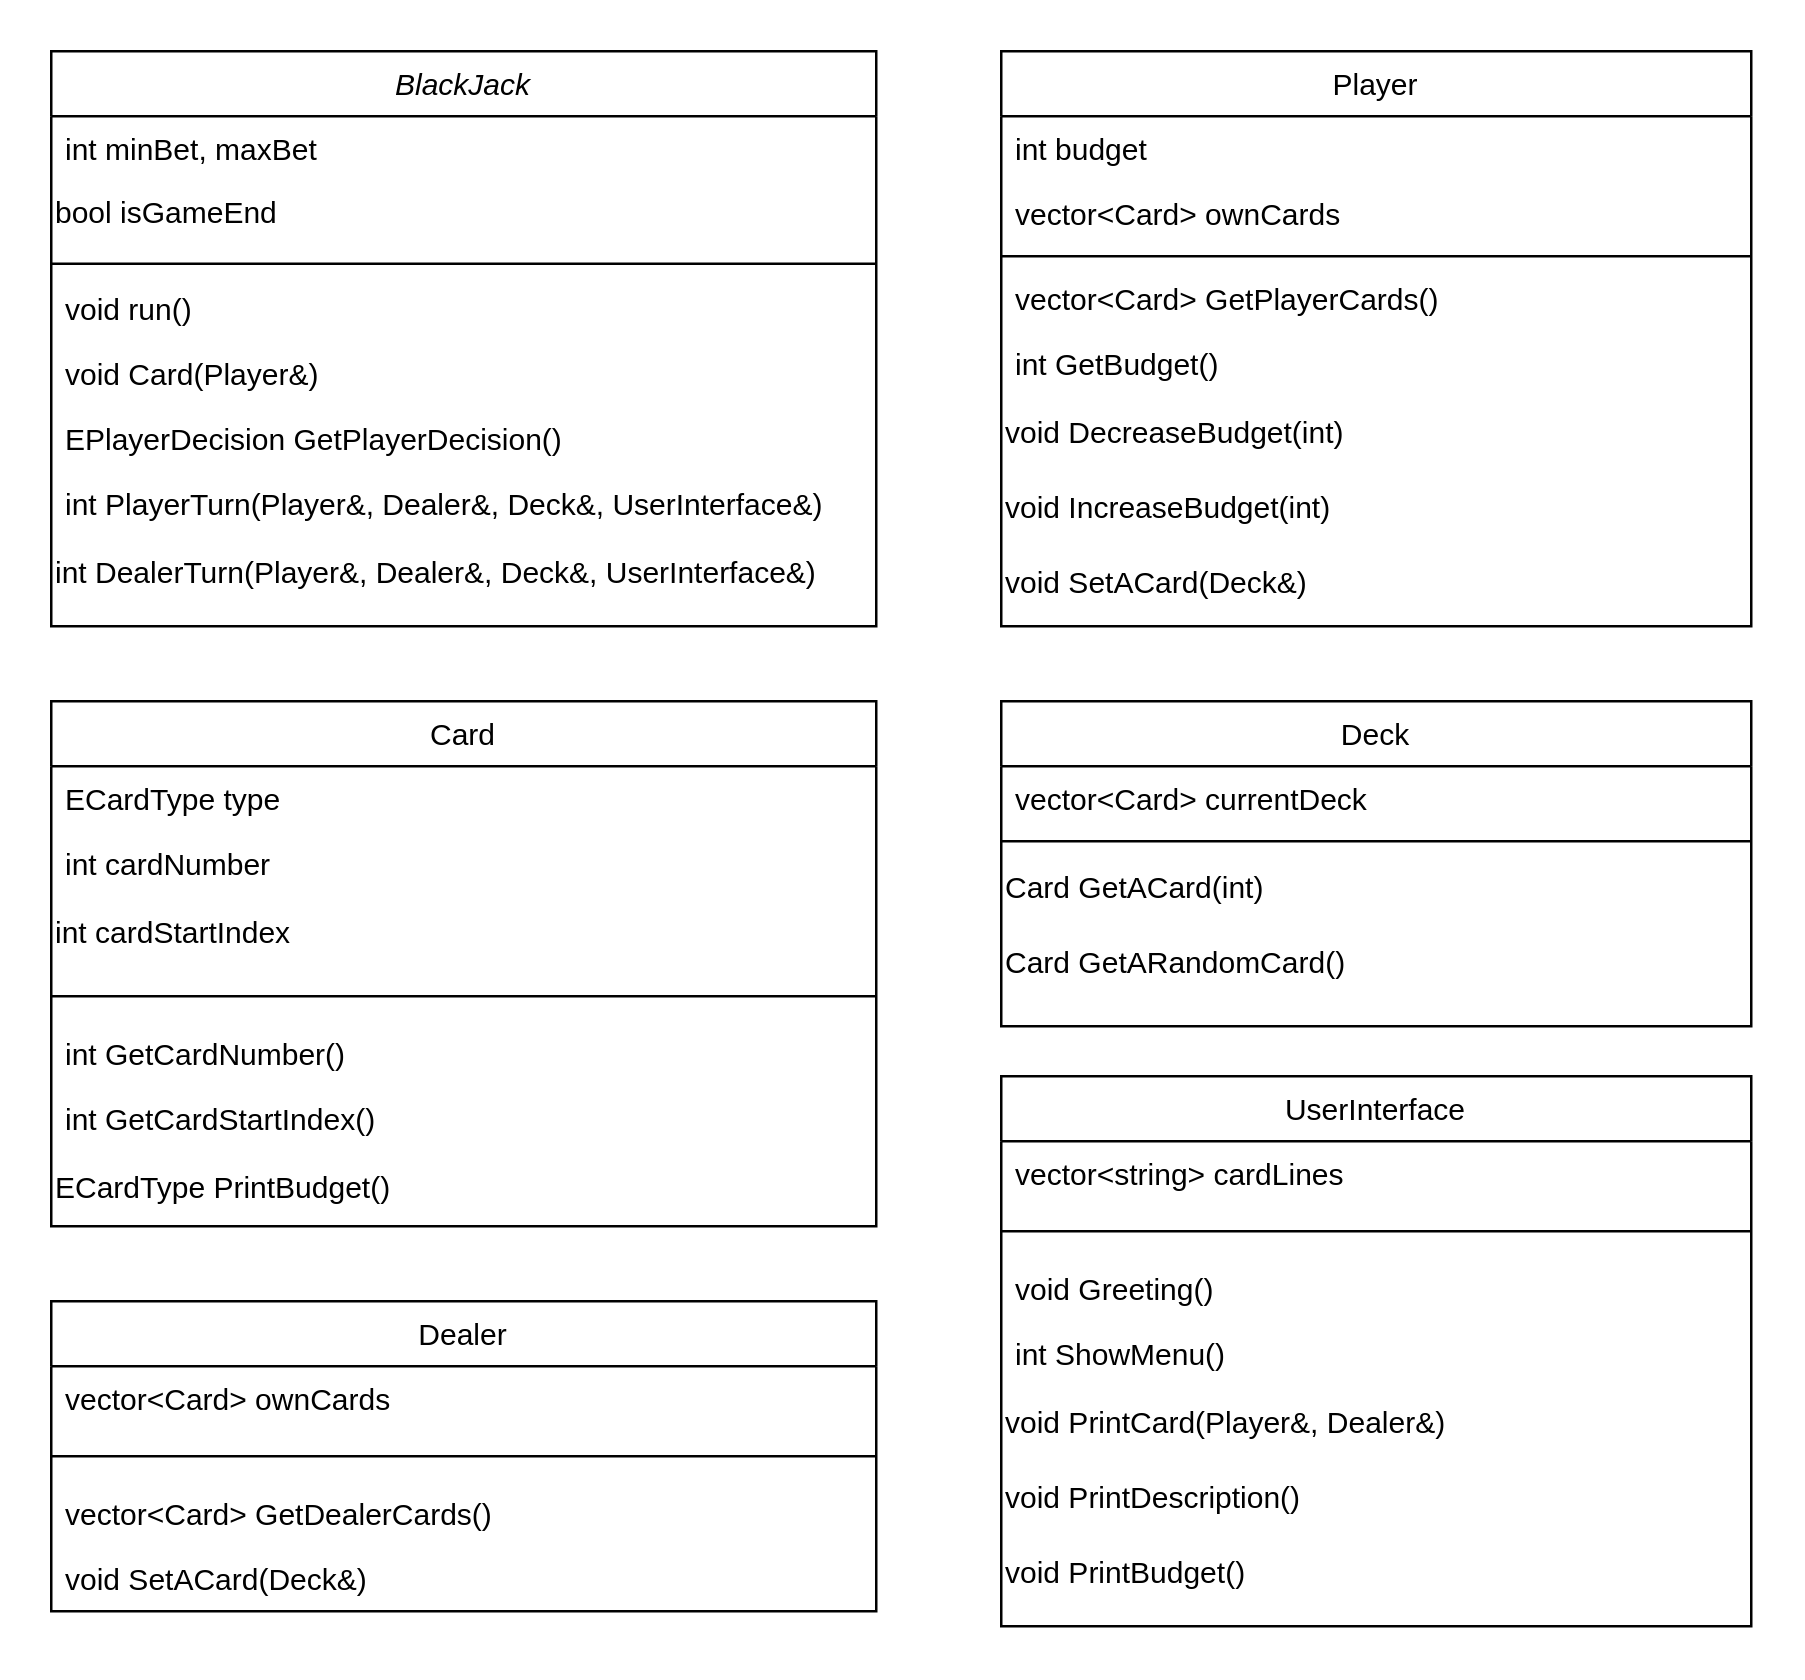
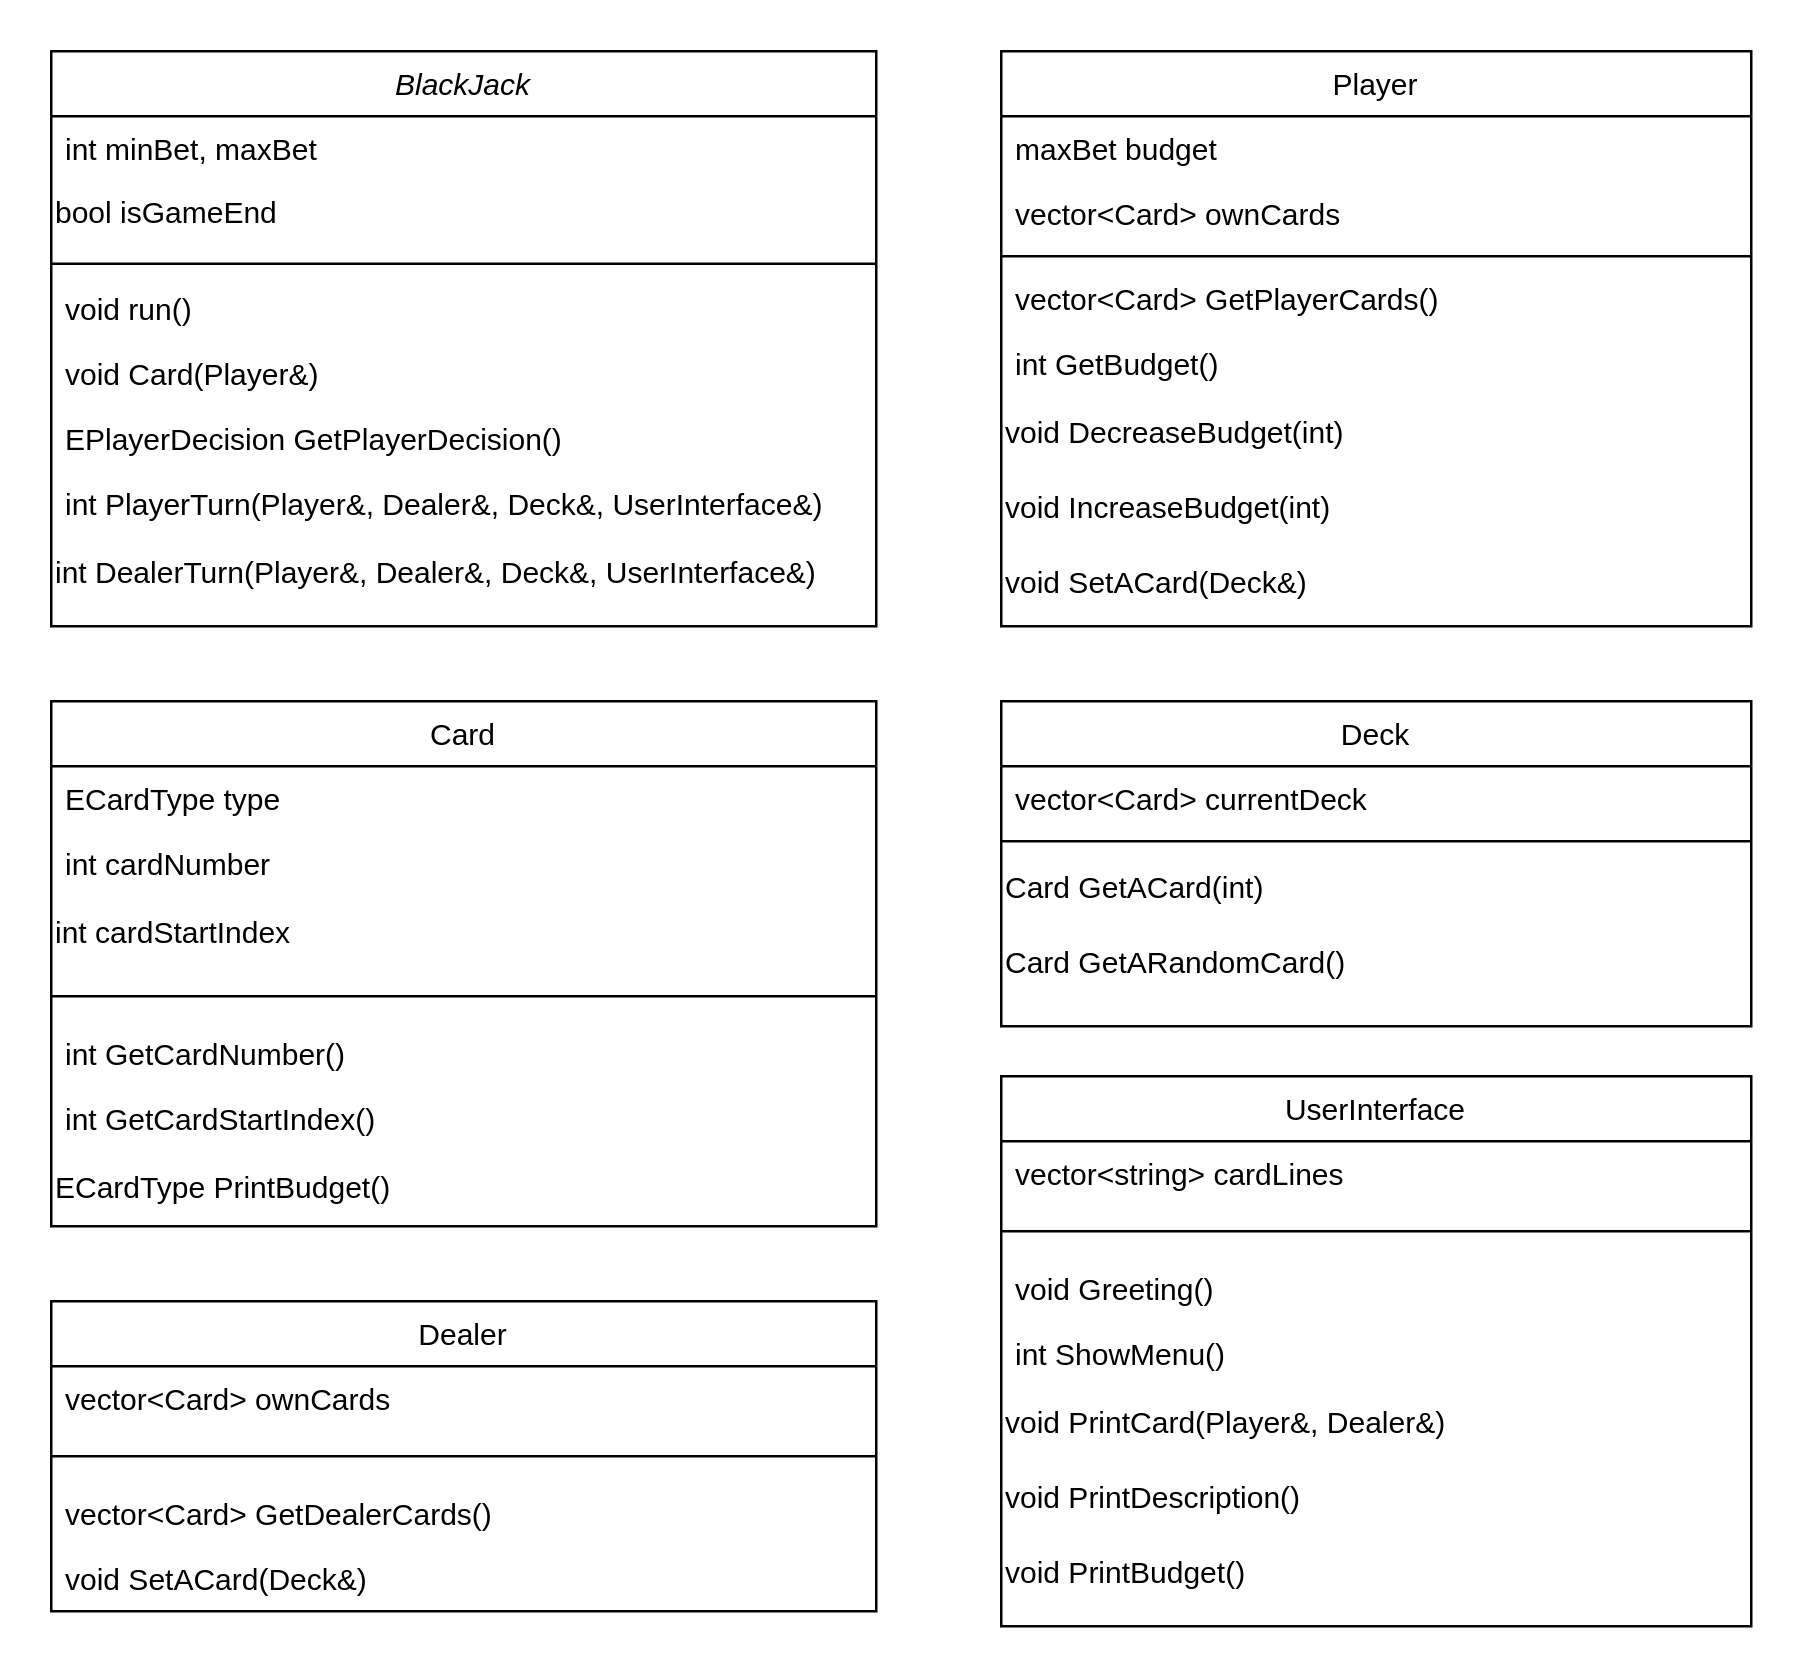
node "int budget": label "int budget" -> "maxBet budget"
